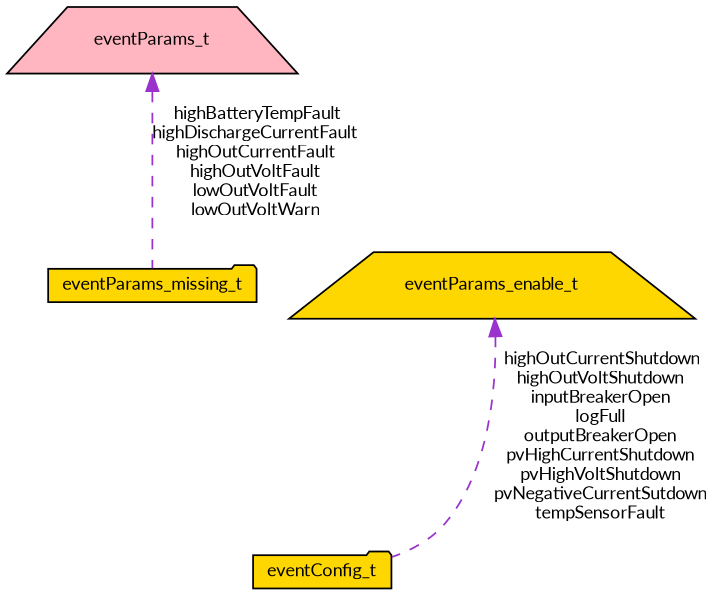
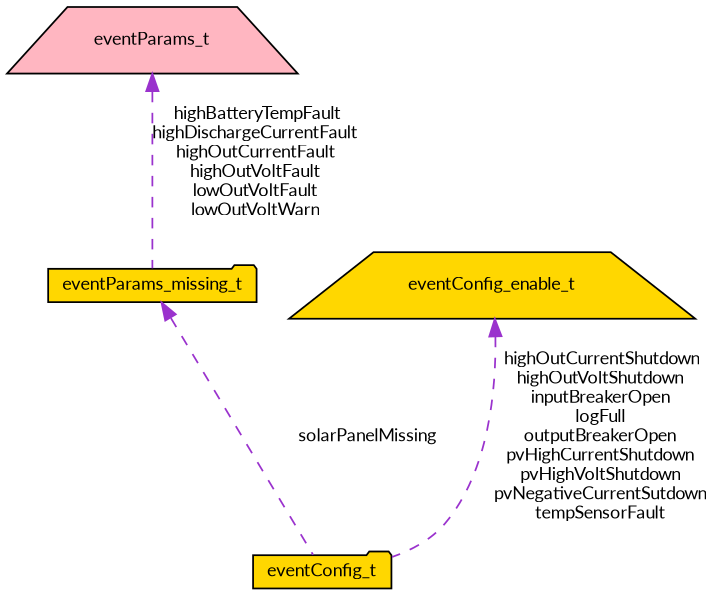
node "eventParams_enable_t": label "eventParams_enable_t" -> "eventConfig_enable_t"
edge "eventConfig_t" -> "eventParams_missing_t": added, label "solarPanelMissing"
